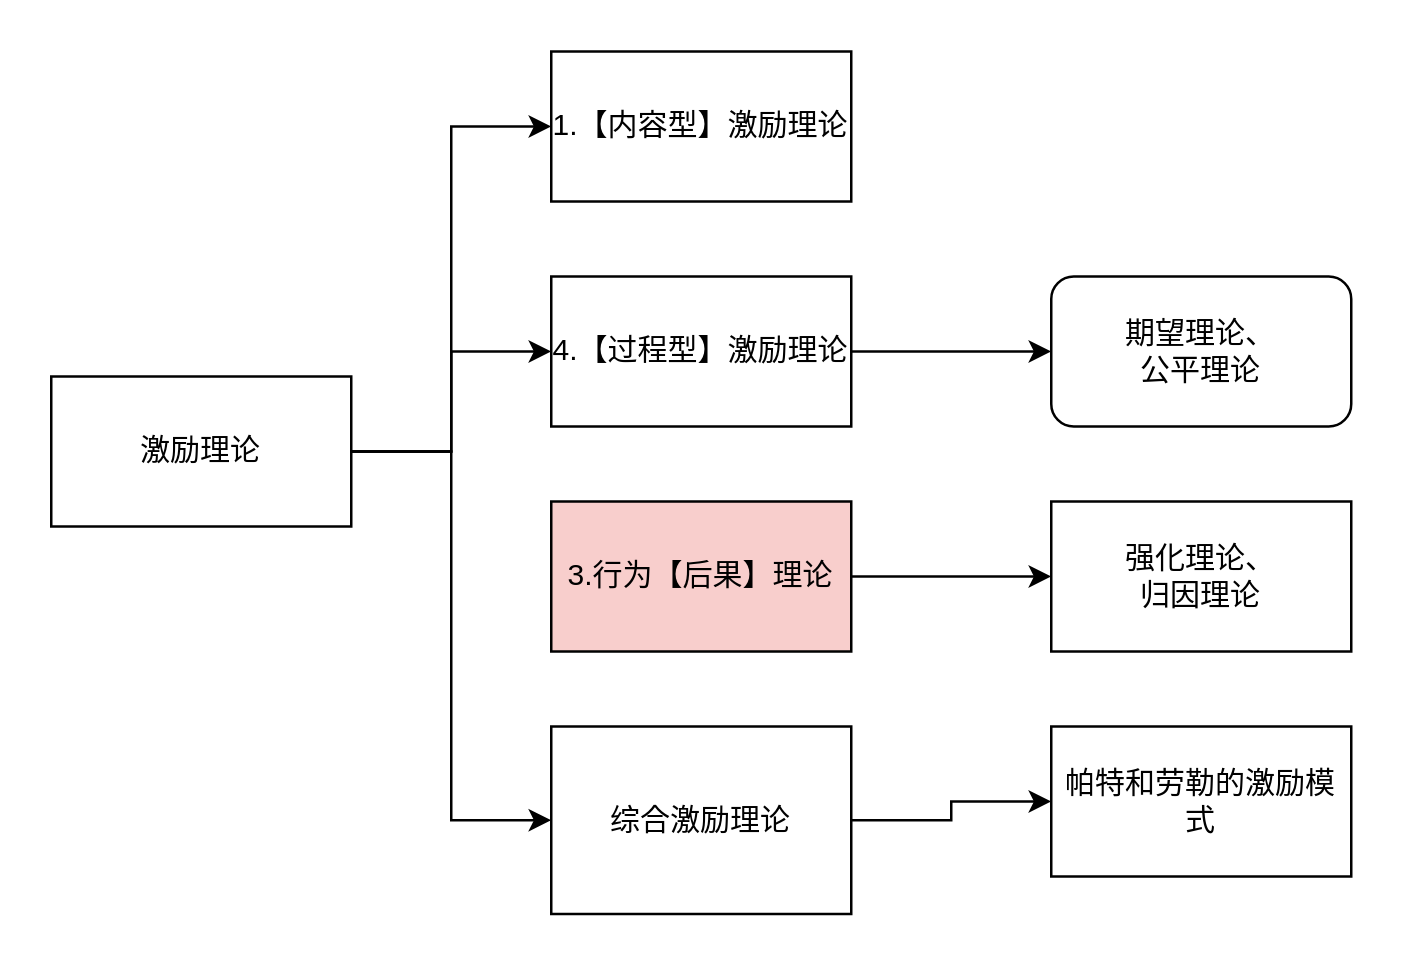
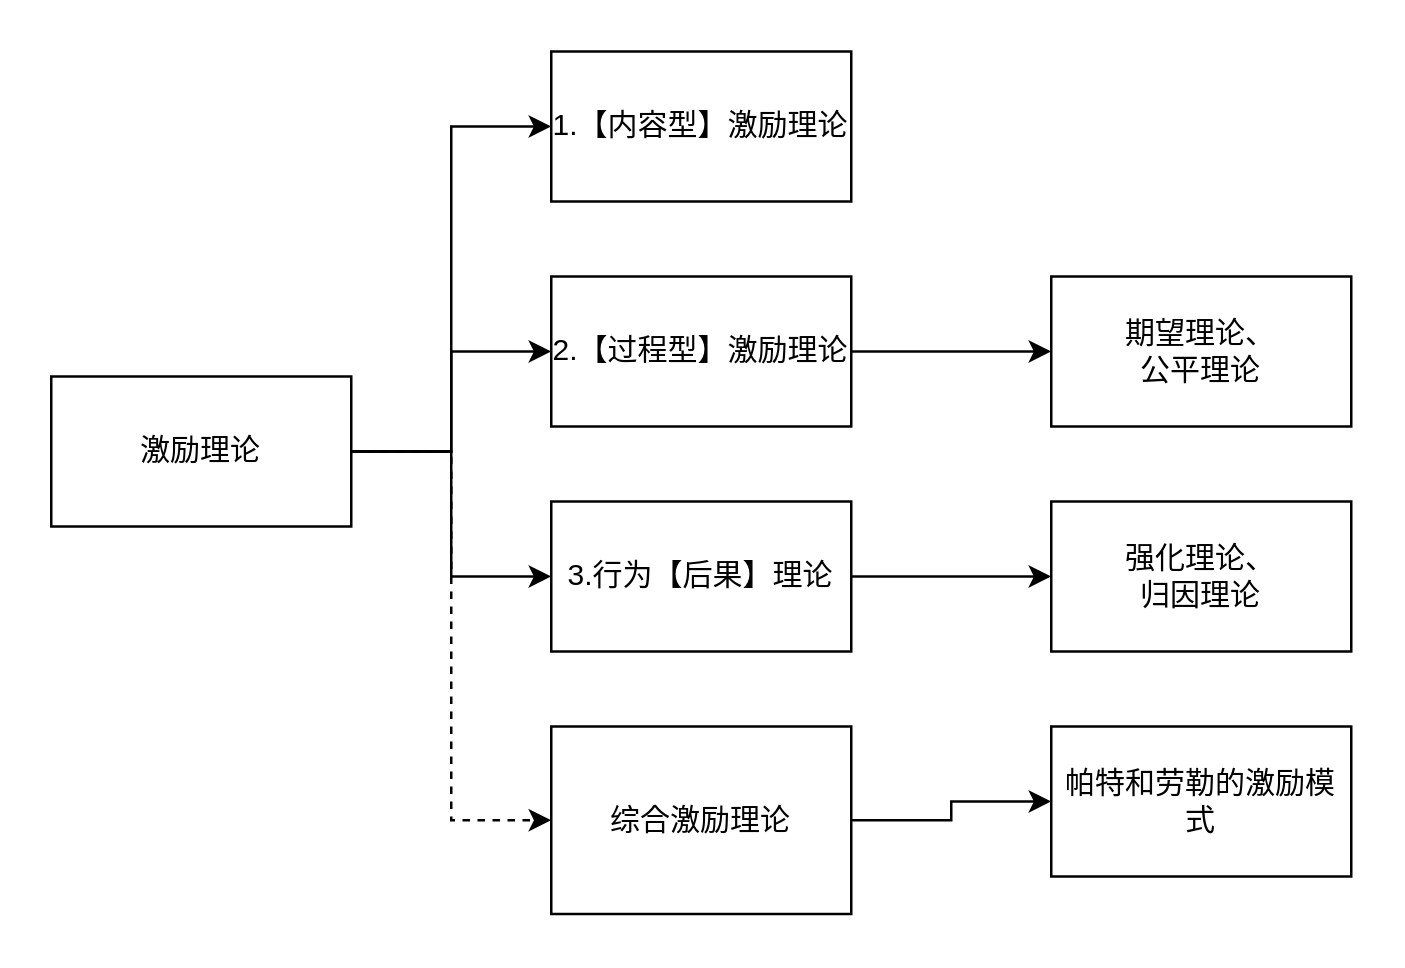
node "4.【过程型】激励理论": label "4.【过程型】激励理论" -> "2.【过程型】激励理论"
node "期望理论、 公平理论": shape rounded rectangle -> rectangle
edge "激励理论" -> "3.行为【后果】理论": added
node "3.行为【后果】理论": fillcolor #f8cecc -> #ffffff
edge "激励理论" -> "综合激励理论": style solid -> dashed
